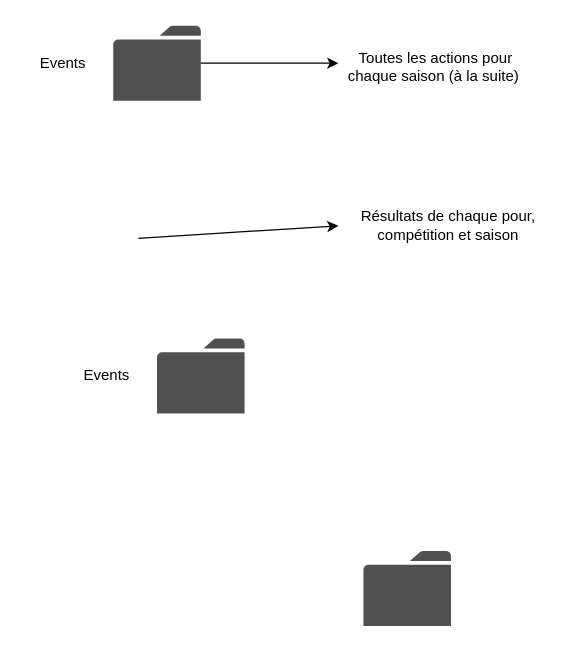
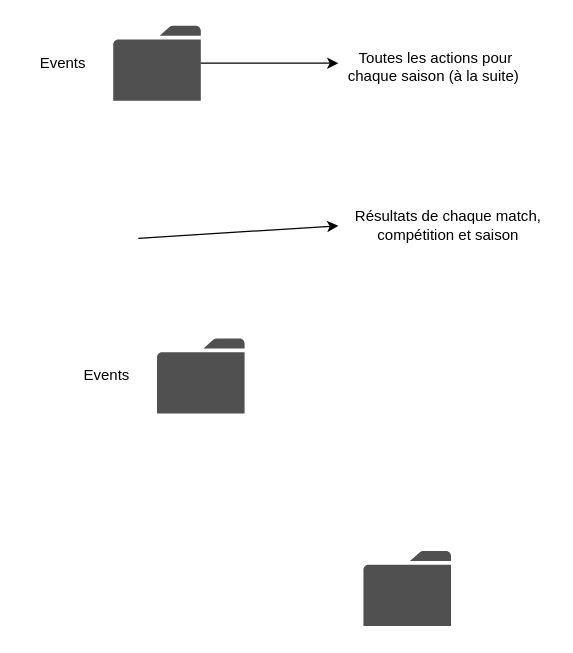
node "Résultats de chaque pour, compétition et saison": label "Résultats de chaque pour, compétition et saison" -> "Résultats de chaque match, compétition et saison"
